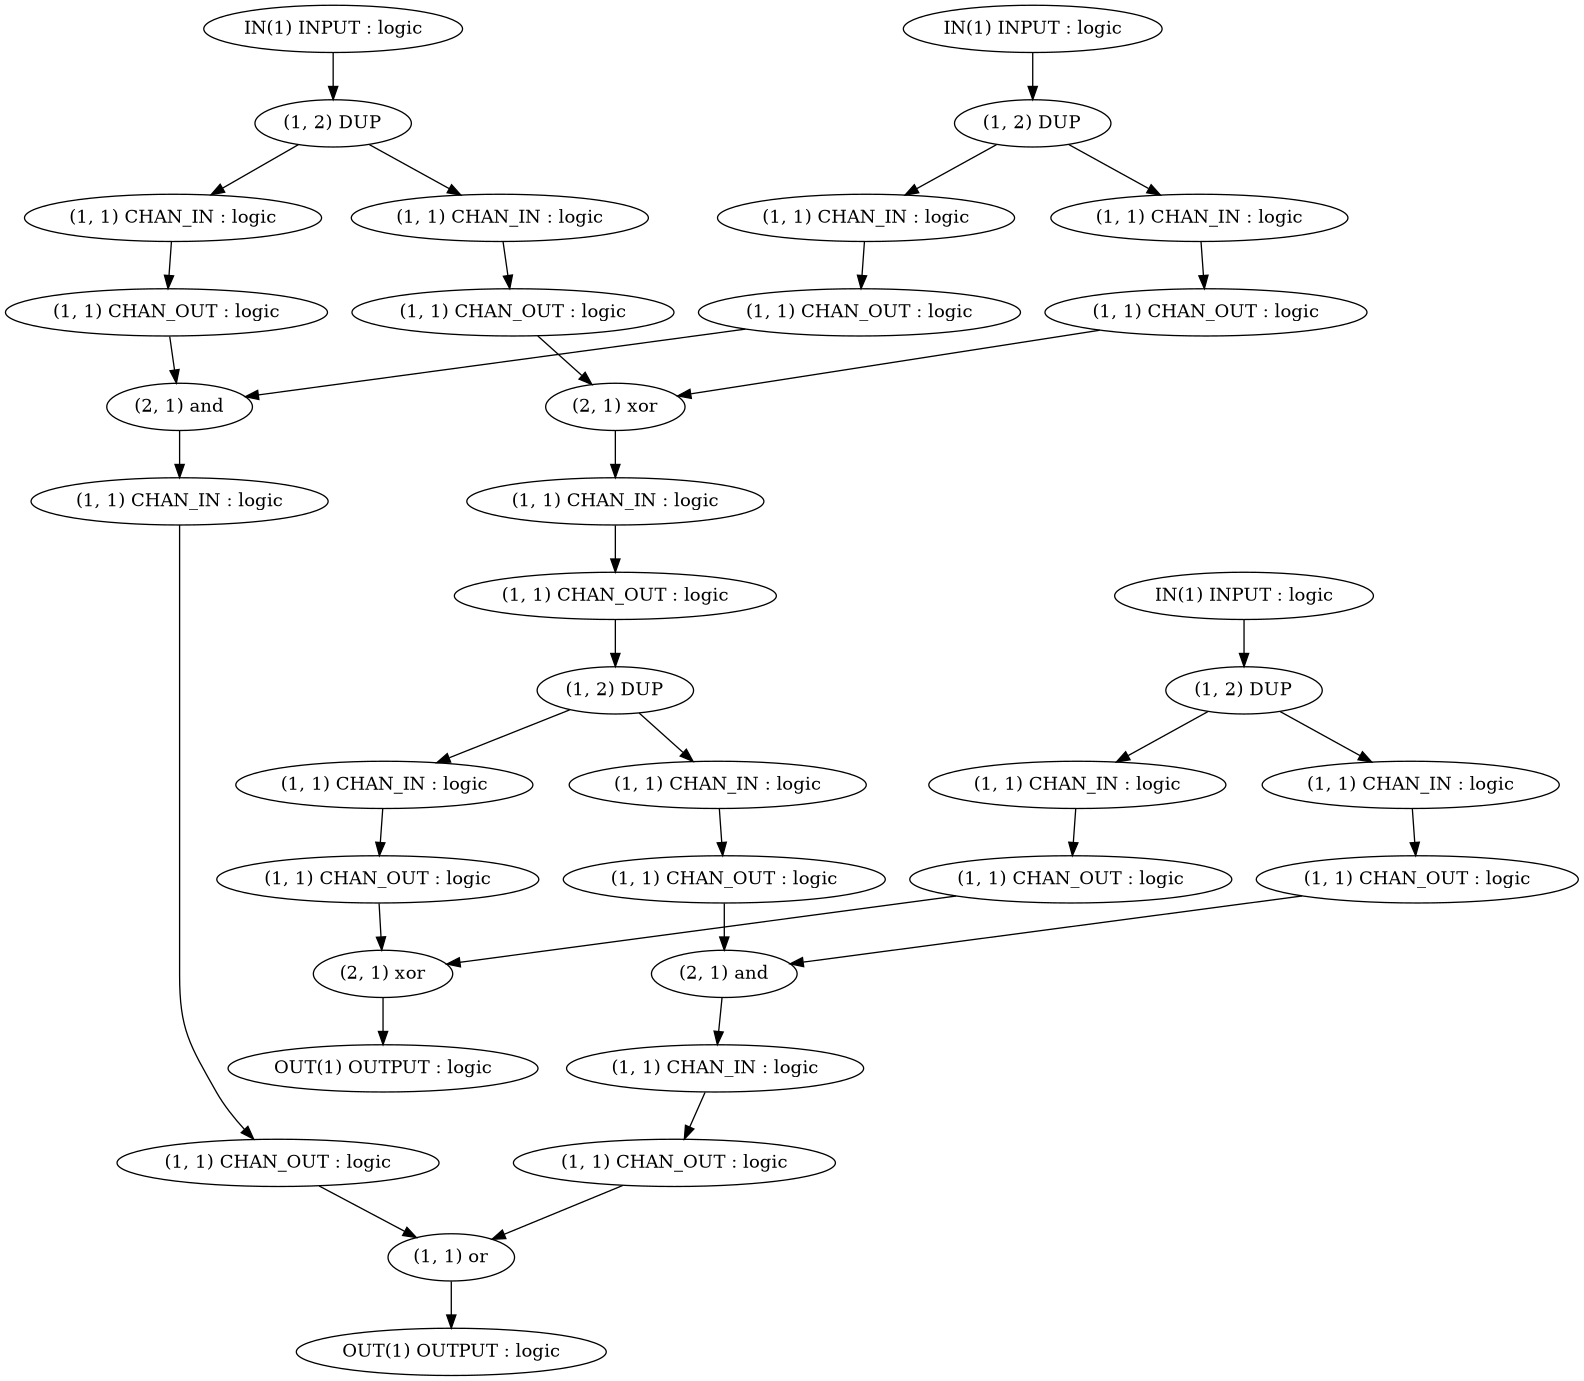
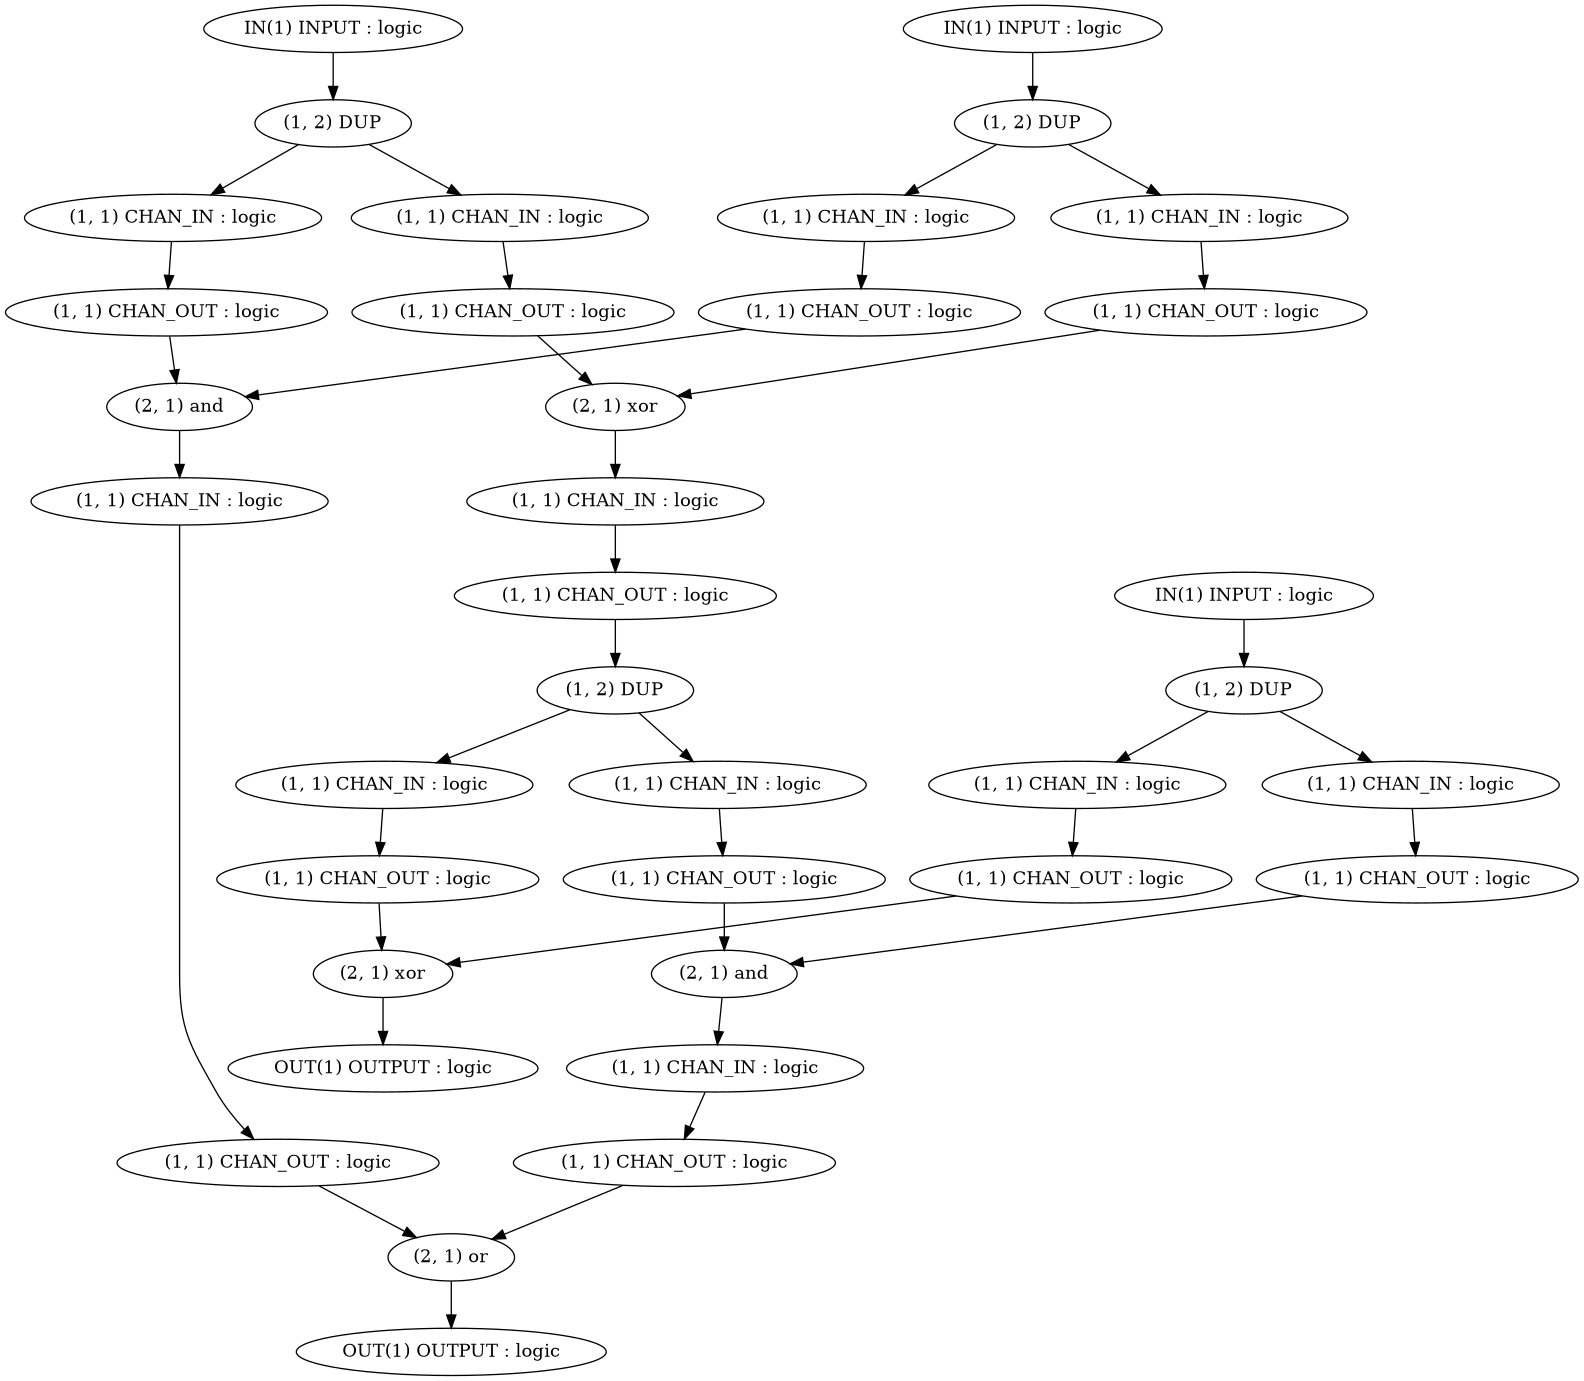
node "(1, 1) or": label "(1, 1) or" -> "(2, 1) or"
